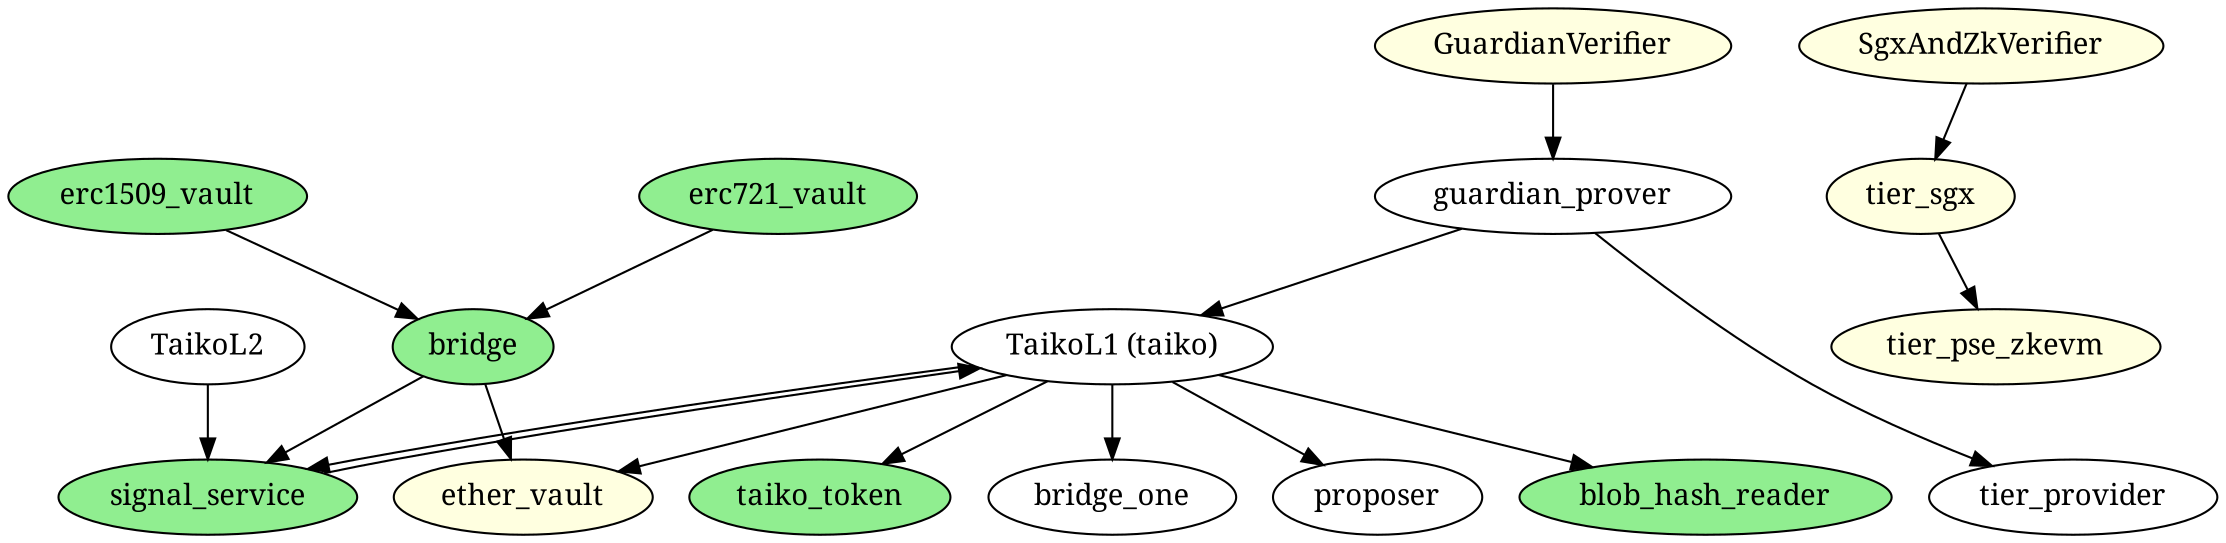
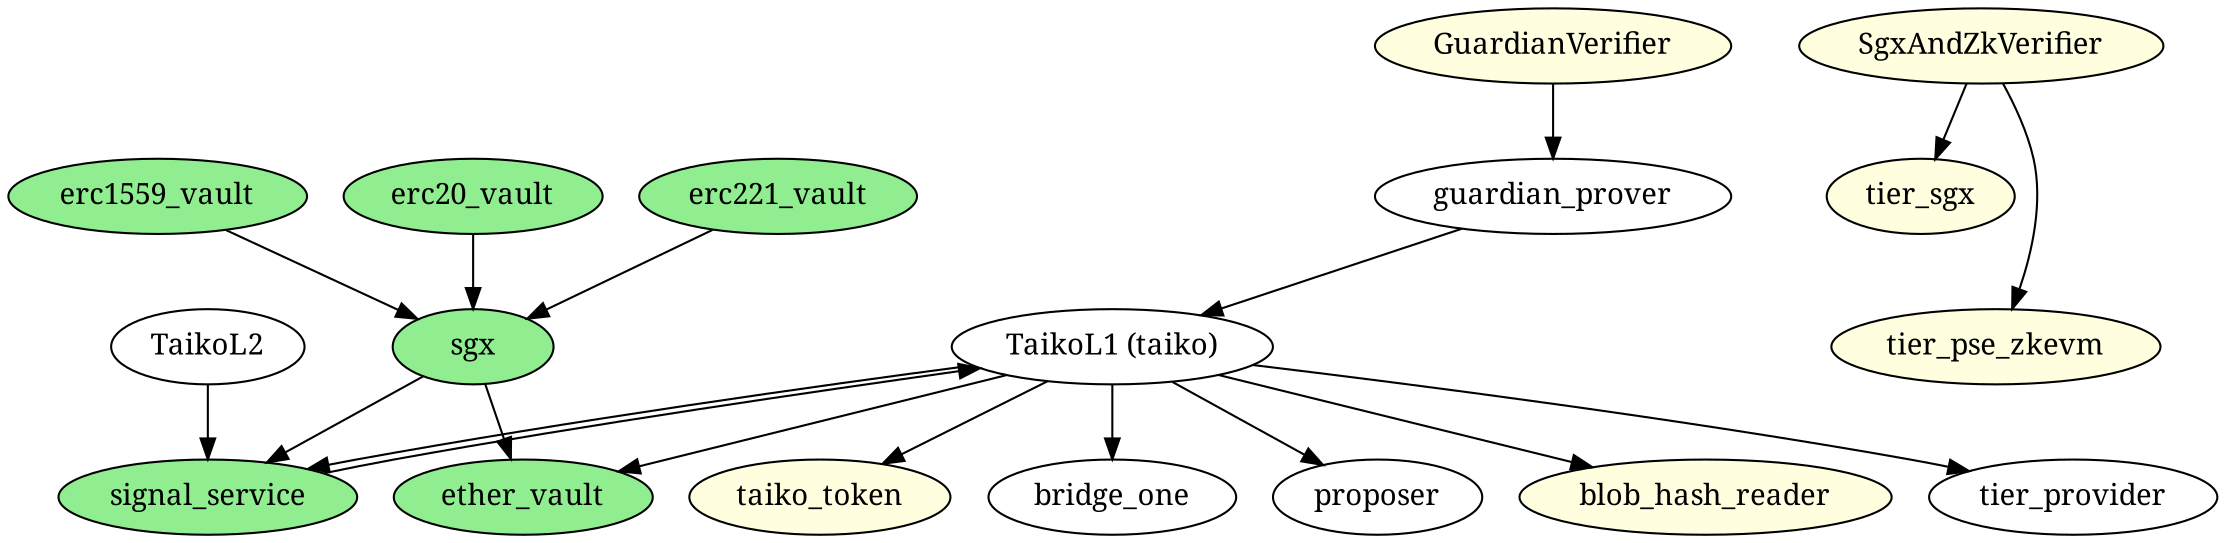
node "erc1509_vault": label "erc1509_vault" -> "erc1559_vault"
node "erc20_vault": added
node "erc721_vault": label "erc721_vault" -> "erc221_vault"
edge "tier_sgx" -> "tier_pse_zkevm": now "SgxAndZkVerifier" -> "tier_pse_zkevm"
node "bridge": label "bridge" -> "sgx"
edge "guardian_prover" -> "tier_provider": now "TaikoL1 (taiko)" -> "tier_provider"
node "ether_vault": fillcolor lightyellow -> lightgreen
node "taiko_token": fillcolor lightgreen -> lightyellow
node "blob_hash_reader": fillcolor lightgreen -> lightyellow
